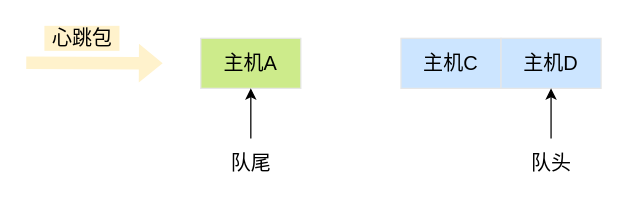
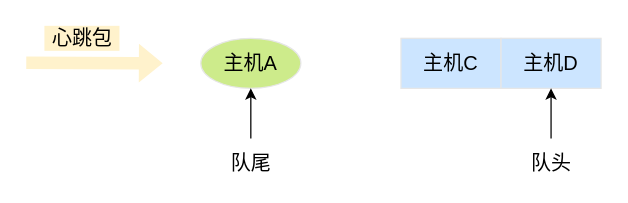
node "主机A": shape rectangle -> ellipse
